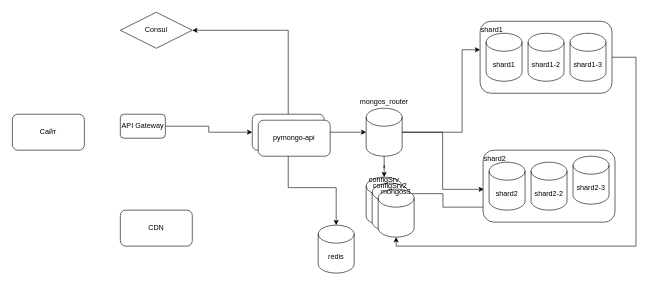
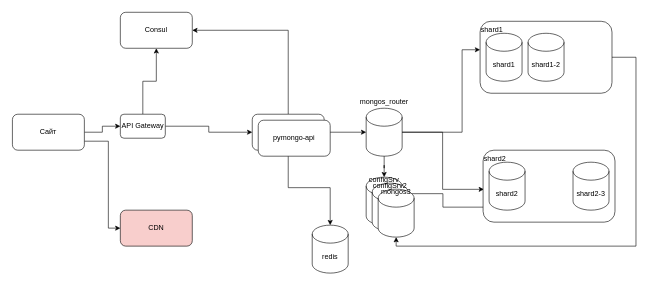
node "Consul": shape diamond -> rounded rectangle
node "shard1-3": removed
edge "API Gateway" -> "Consul": added
edge "Сайт" -> "API Gateway": added
node "shard2-3": moved (591, 180) -> (591, 186)
node "shard2-2": removed
edge "Сайт" -> "CDN": added
node "CDN": fillcolor #ffffff -> #f8cecc
node "redis": moved (336, 249) -> (330, 249)
